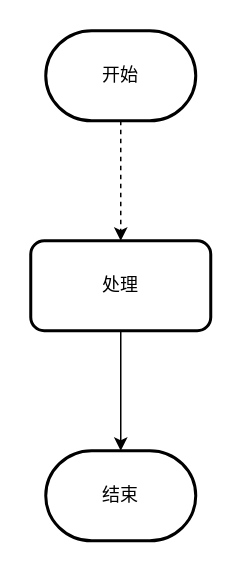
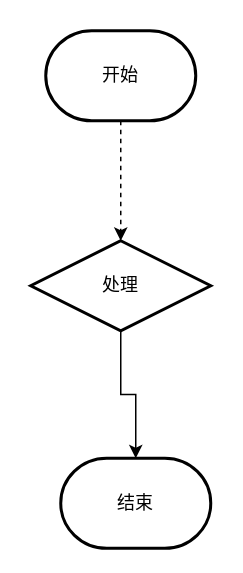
node "处理": shape rounded rectangle -> diamond
node "结束": moved (121, 496) -> (136, 503)
